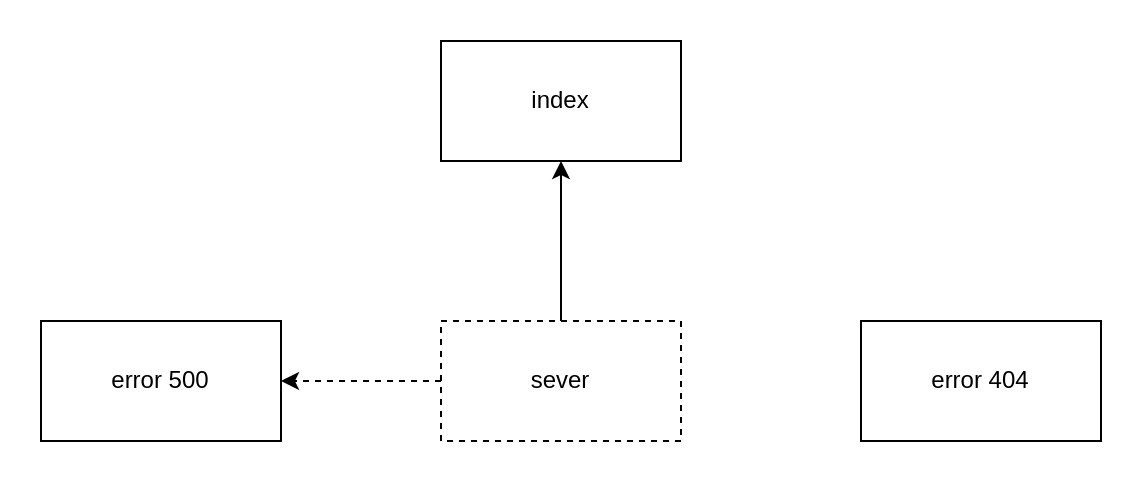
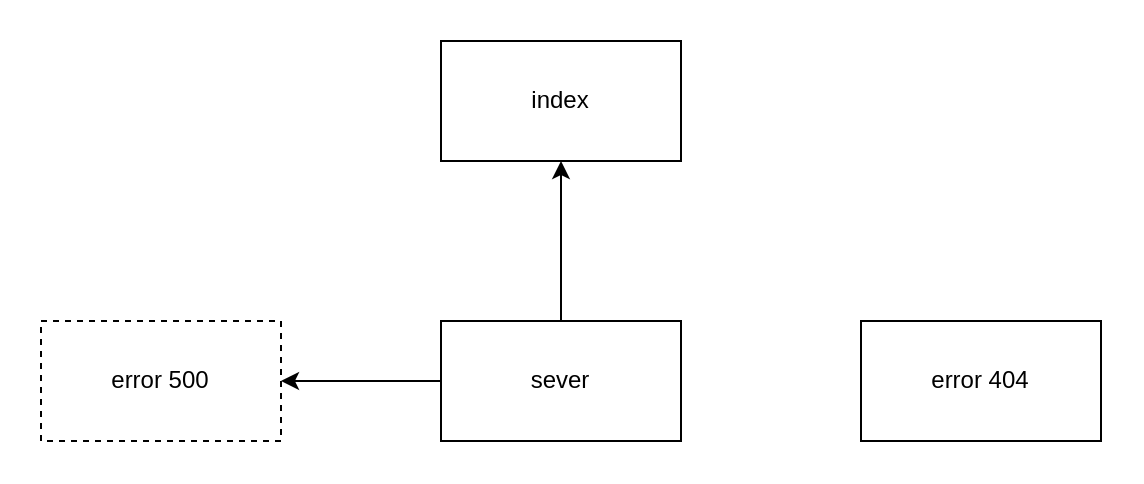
node "error 500": style solid -> dashed
edge "sever" -> "error 500": style dashed -> solid
node "sever": style dashed -> solid
